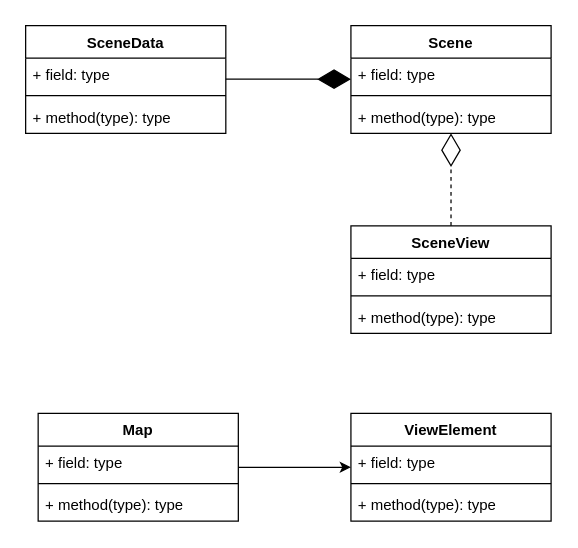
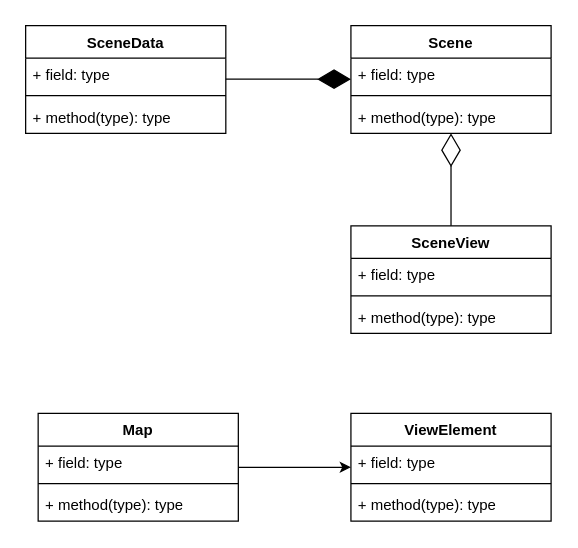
edge "SceneView" -> "Scene": style dashed -> solid
